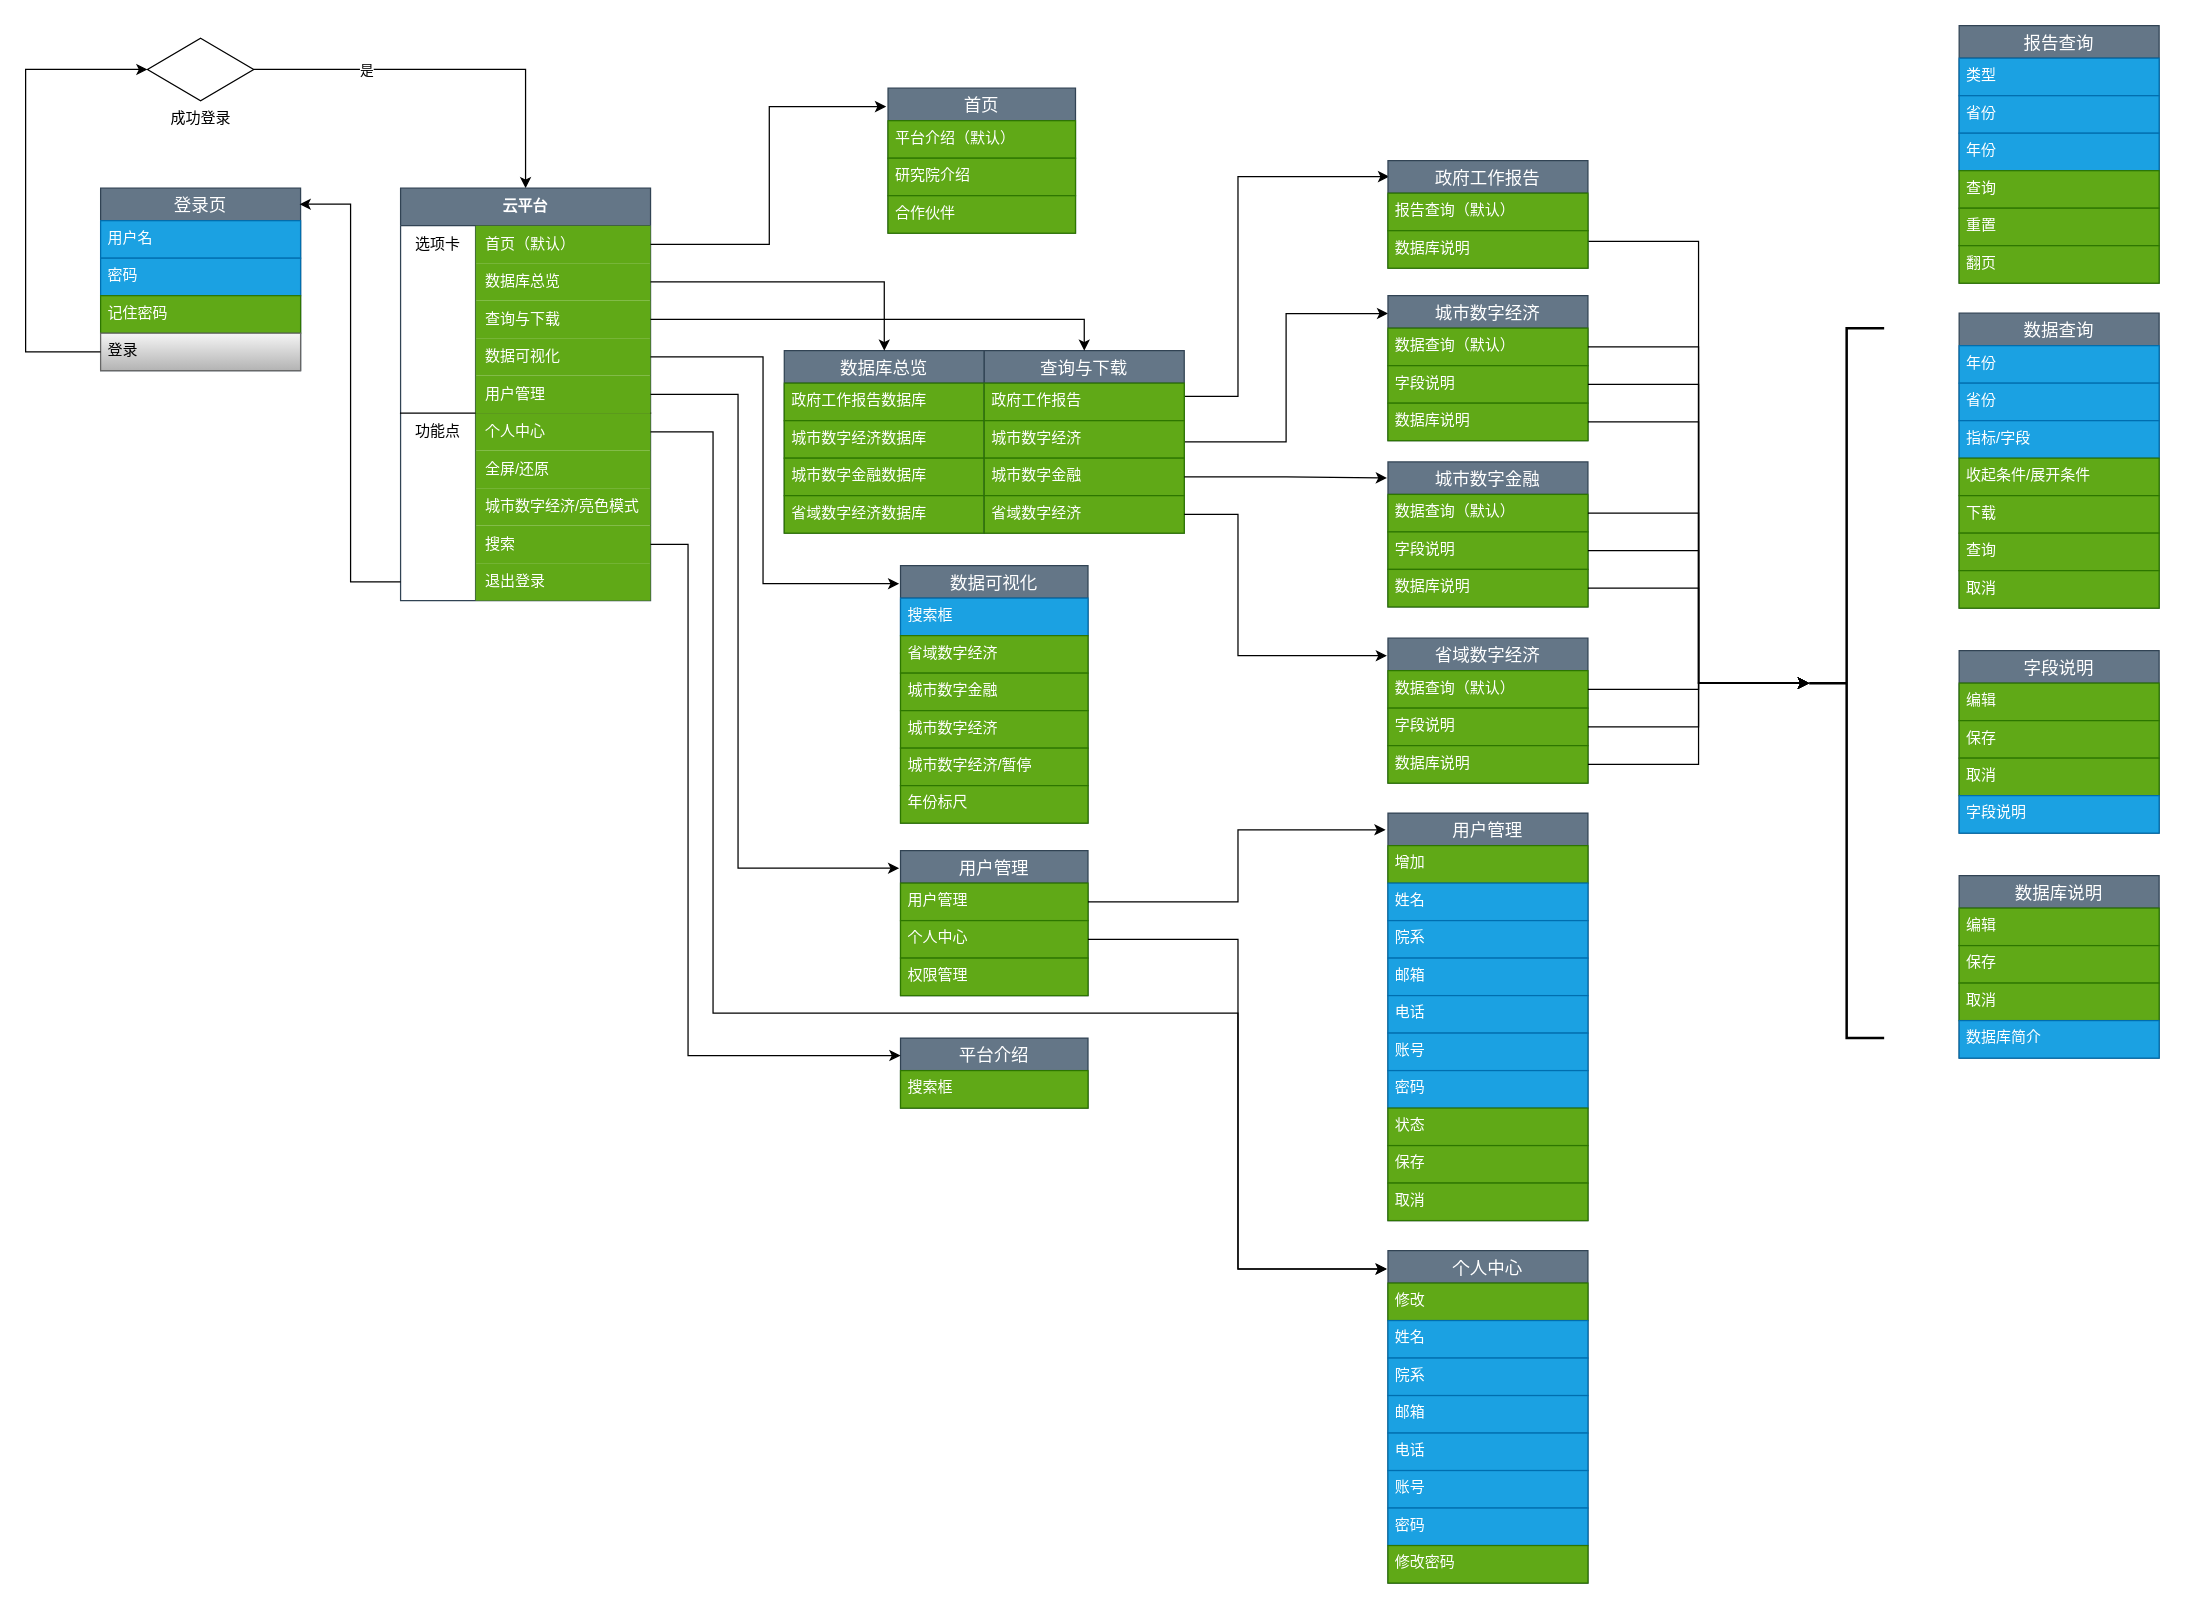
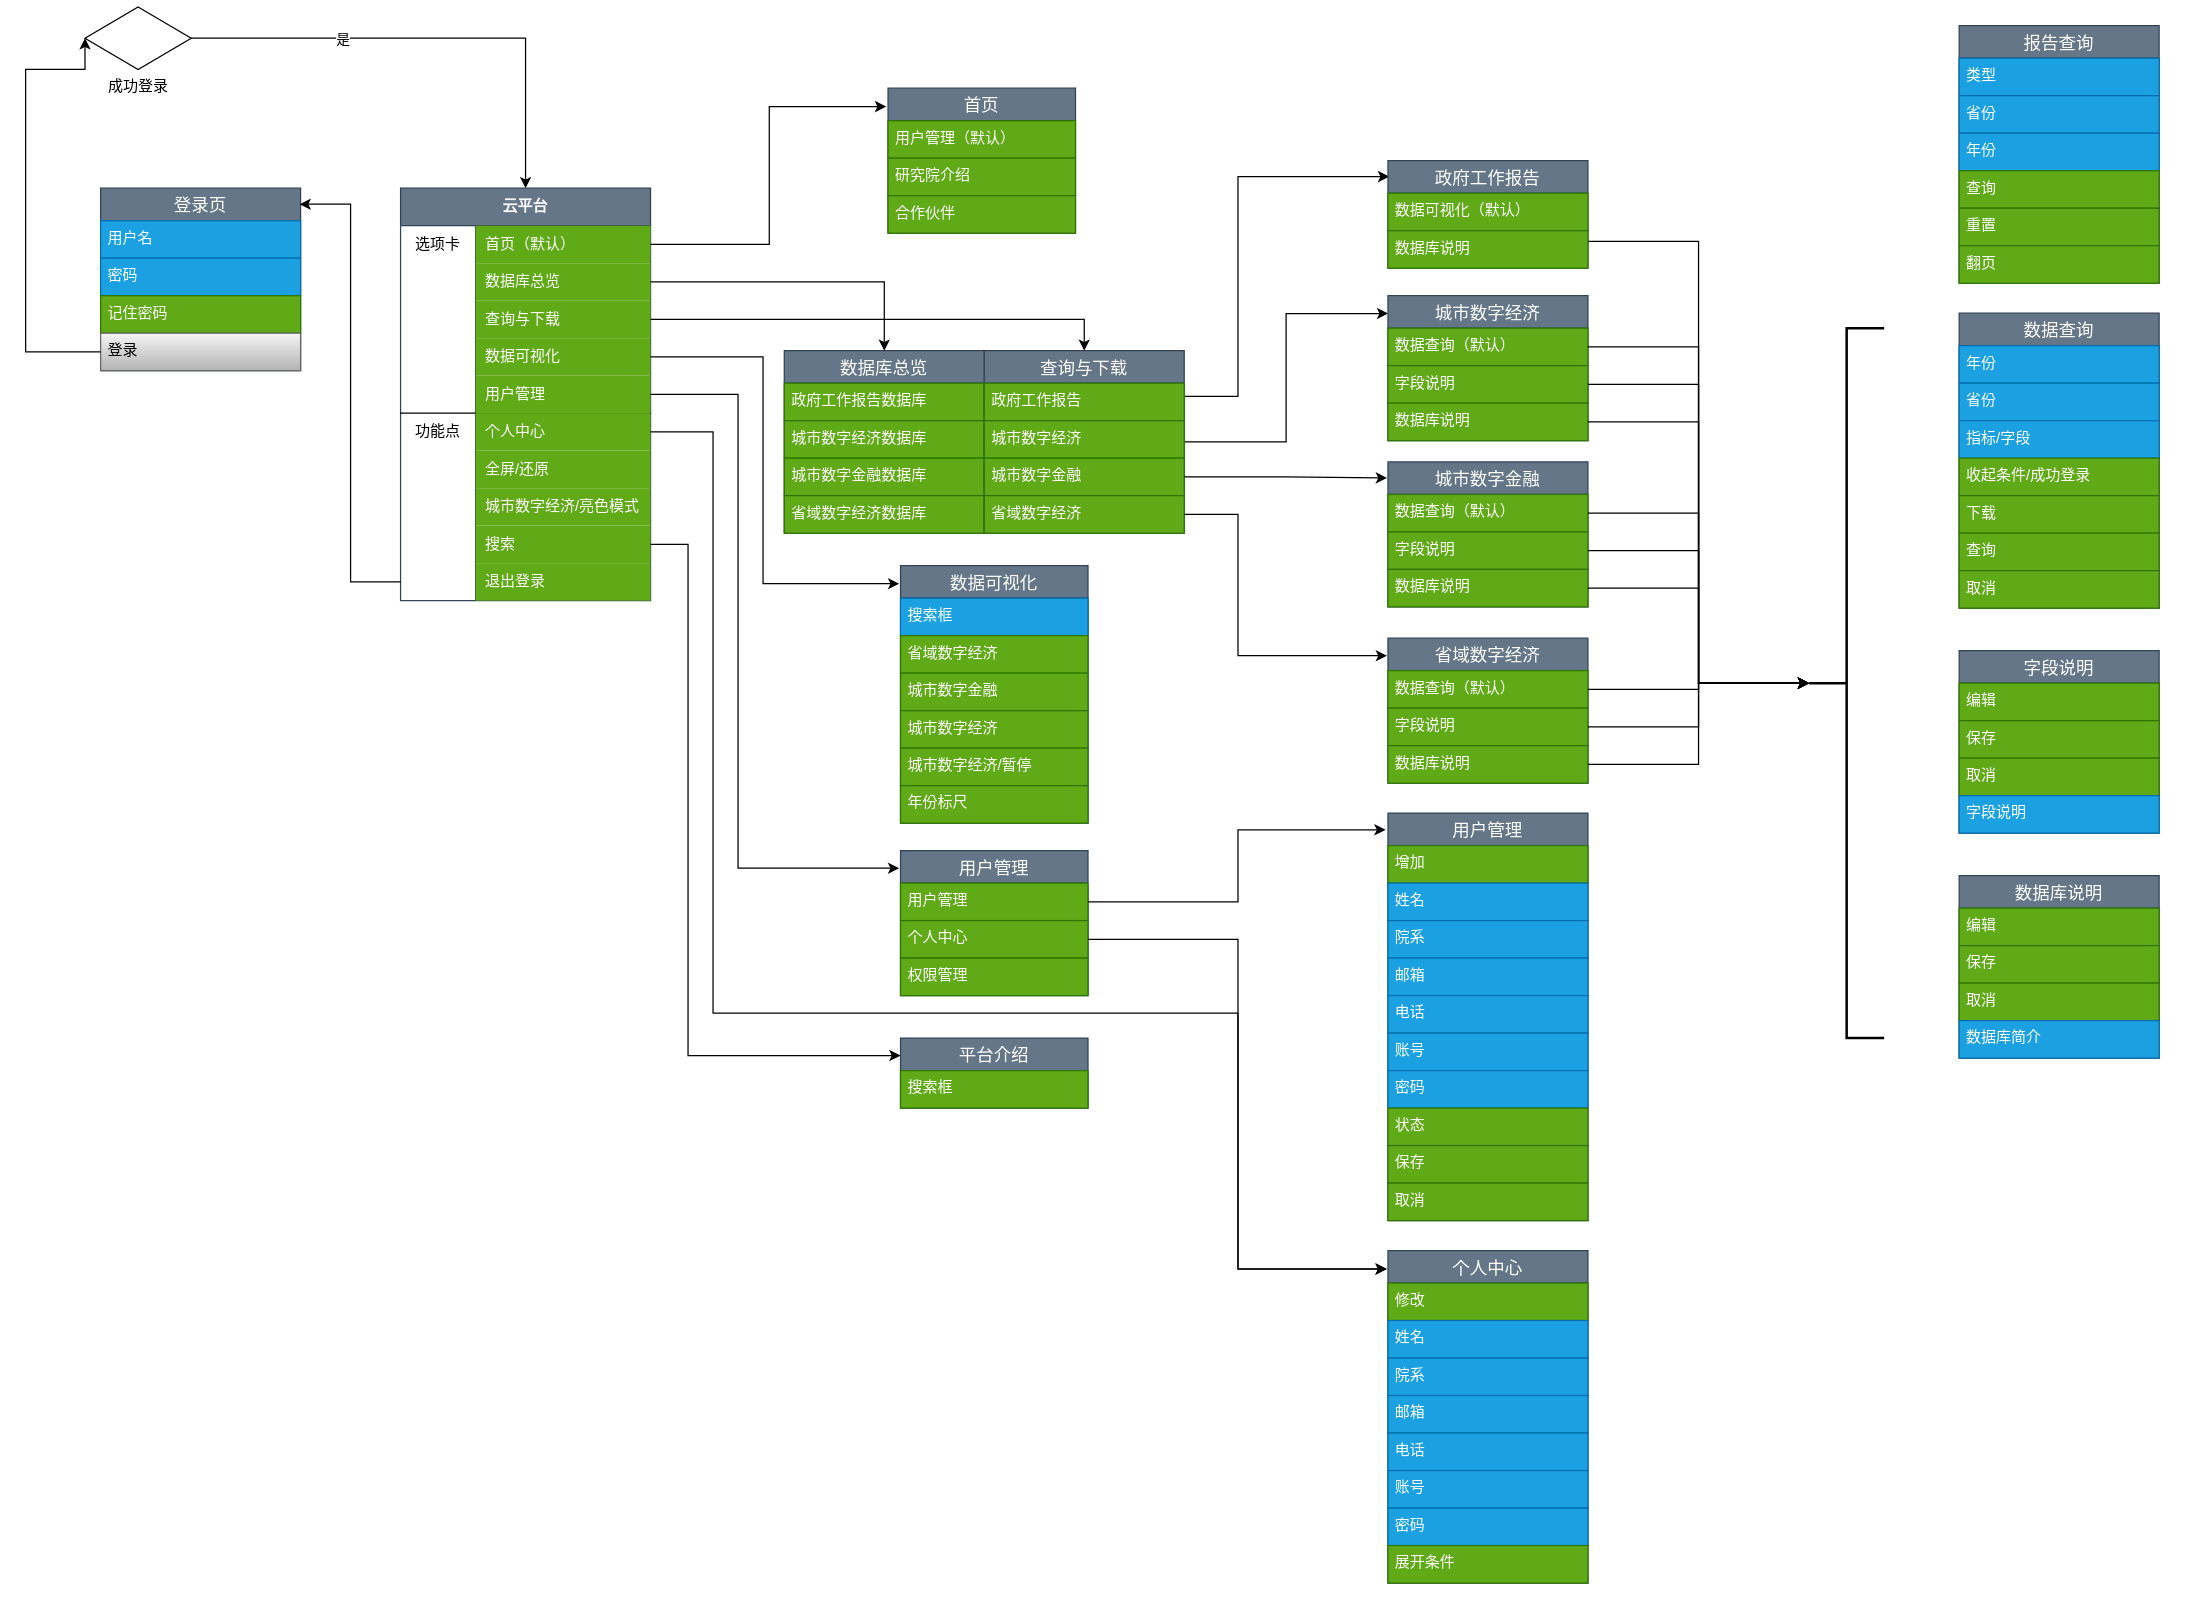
node "成功登录": moved (201, 69) -> (138, 38)
node "平台介绍（默认）": label "平台介绍（默认）" -> "用户管理（默认）"
node "报告查询（默认）": label "报告查询（默认）" -> "数据可视化（默认）"
node "收起条件/展开条件": label "收起条件/展开条件" -> "收起条件/成功登录"
node "修改密码": label "修改密码" -> "展开条件"
